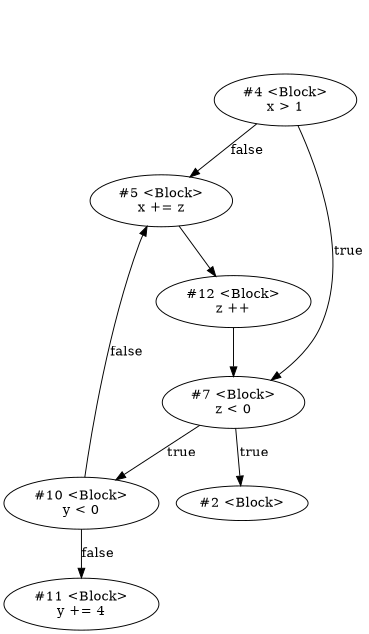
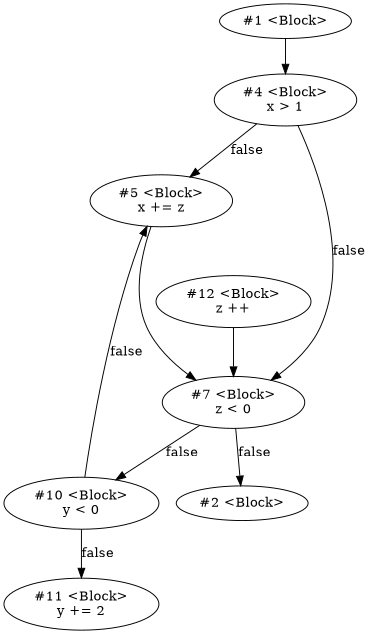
node "#1 <Block>": added
edge "#5 <Block> x += z" -> "#12 <Block> z ++": now "#5 <Block> x += z" -> "#7 <Block> z < 0"
edge "#4 <Block> x > 1" -> "#7 <Block> z < 0": label "true" -> "false"
edge "#7 <Block> z < 0" -> "#10 <Block> y < 0": label "true" -> "false"
edge "#7 <Block> z < 0" -> "#2 <Block>": label "true" -> "false"
node "#11 <Block> y += 4": label "#11 <Block> y += 4" -> "#11 <Block> y += 2"
